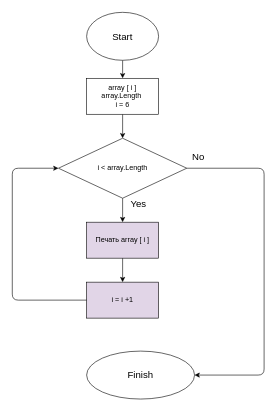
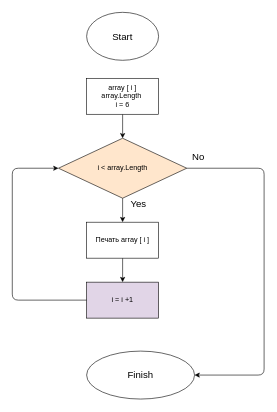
edge "Start" -> "array [ i ] array.Length i = 6": removed
node "i < array.Length": fillcolor #ffffff -> #ffe6cc
node "Печать array [ i ]": fillcolor #e1d5e7 -> #ffffff
